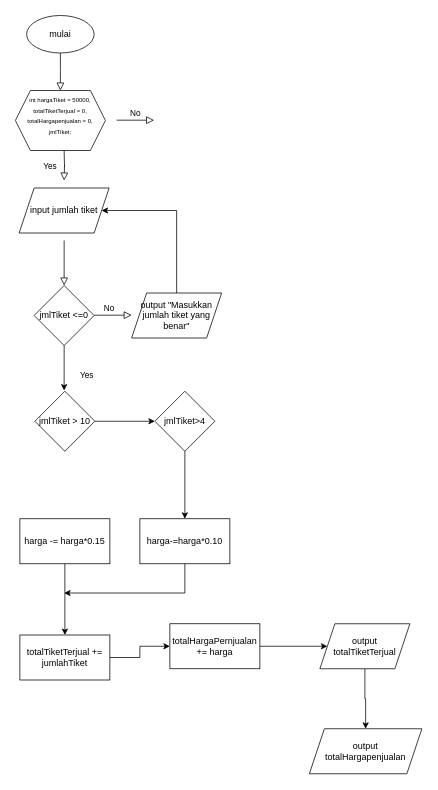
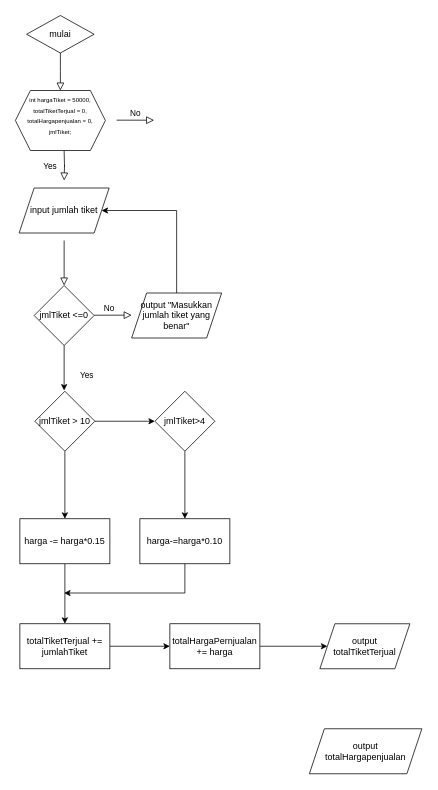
node "mulai": shape ellipse -> diamond
edge "jmlTiket > 10" -> "harga -= harga*0.15": added
node "totalTiketTerjual += jumlahTiket": moved (65, 657) -> (65, 646)
edge "output totalTiketTerjual" -> "output totalHargapenjualan": removed
